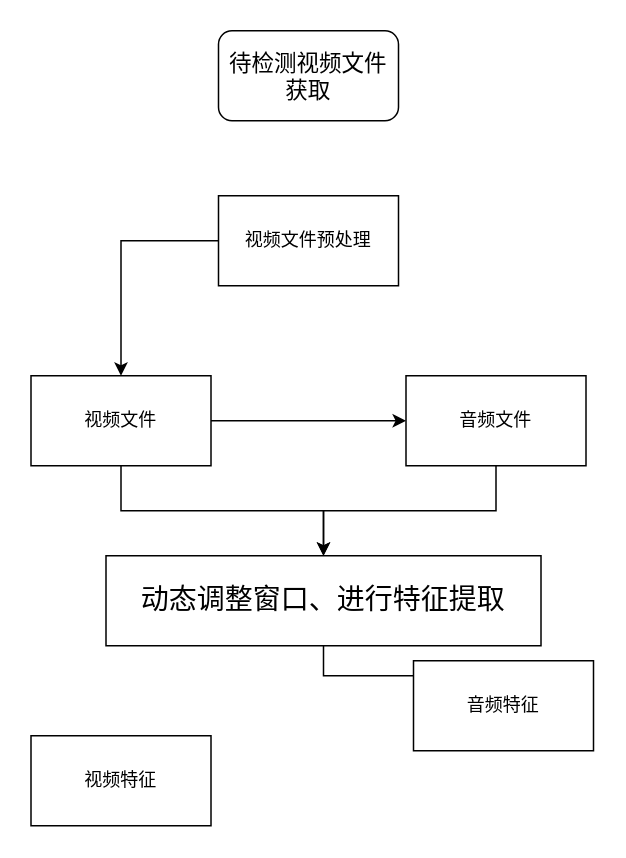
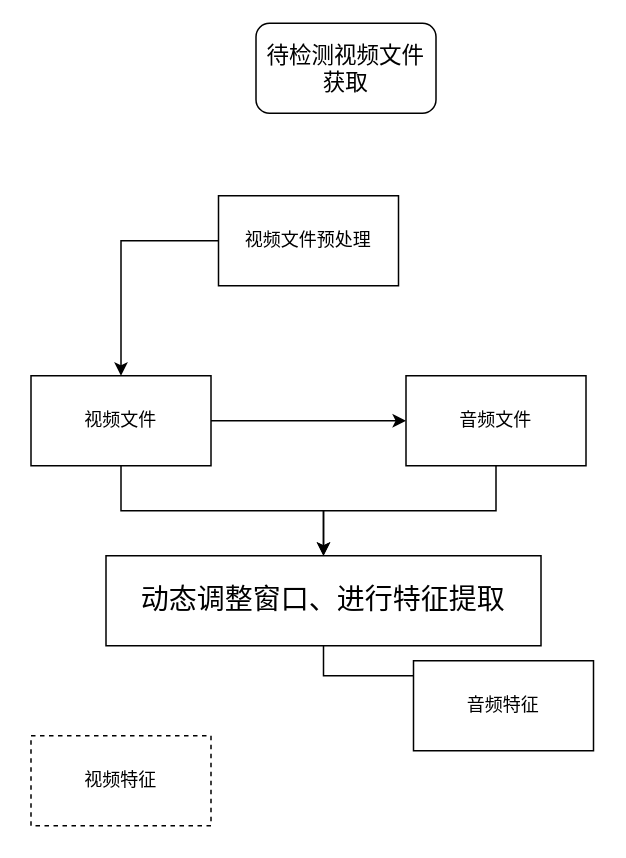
node "待检测视频文件获取": moved (308, 76) -> (346, 68)
node "视频特征": style solid -> dashed
